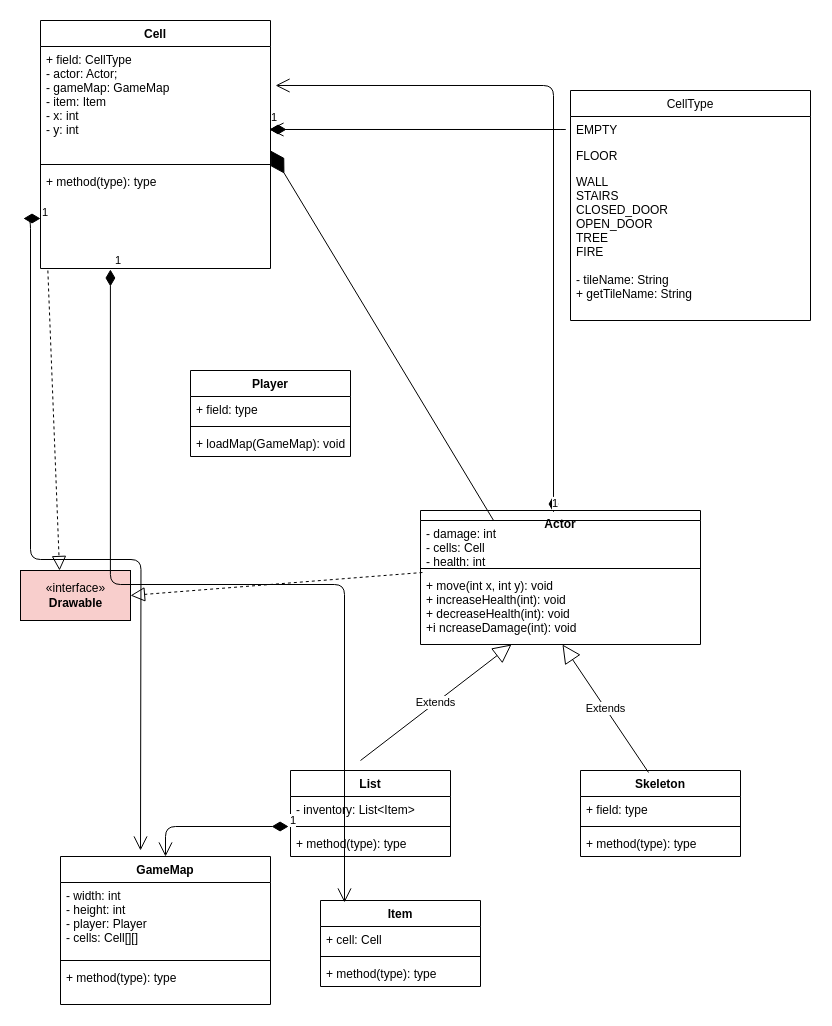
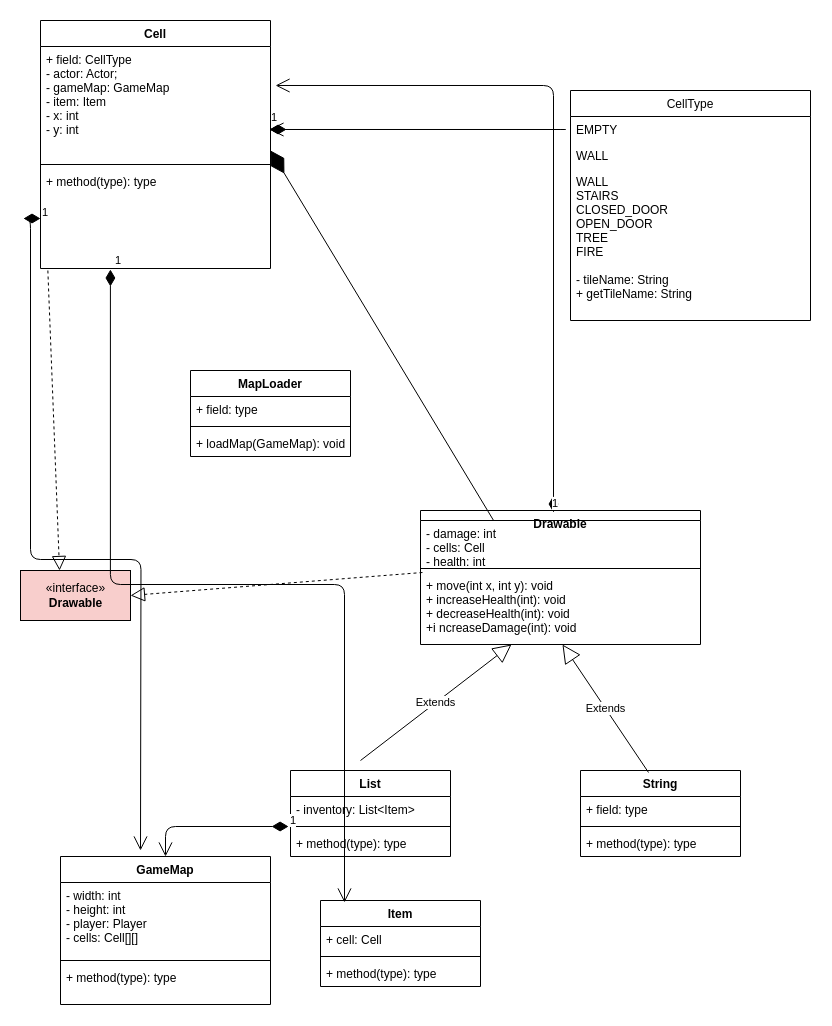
node "FLOOR": label "FLOOR" -> "WALL"
node "Player": label "Player" -> "MapLoader"
node "Actor": label "Actor" -> "Drawable"
node "Skeleton": label "Skeleton" -> "String"
